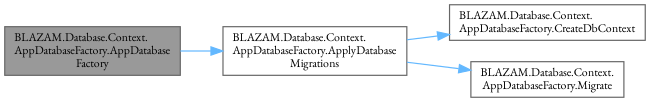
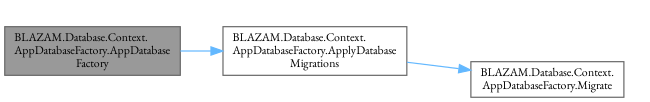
node "BLAZAM.Database.Context. AppDatabaseFactory.CreateDbContext": removed
